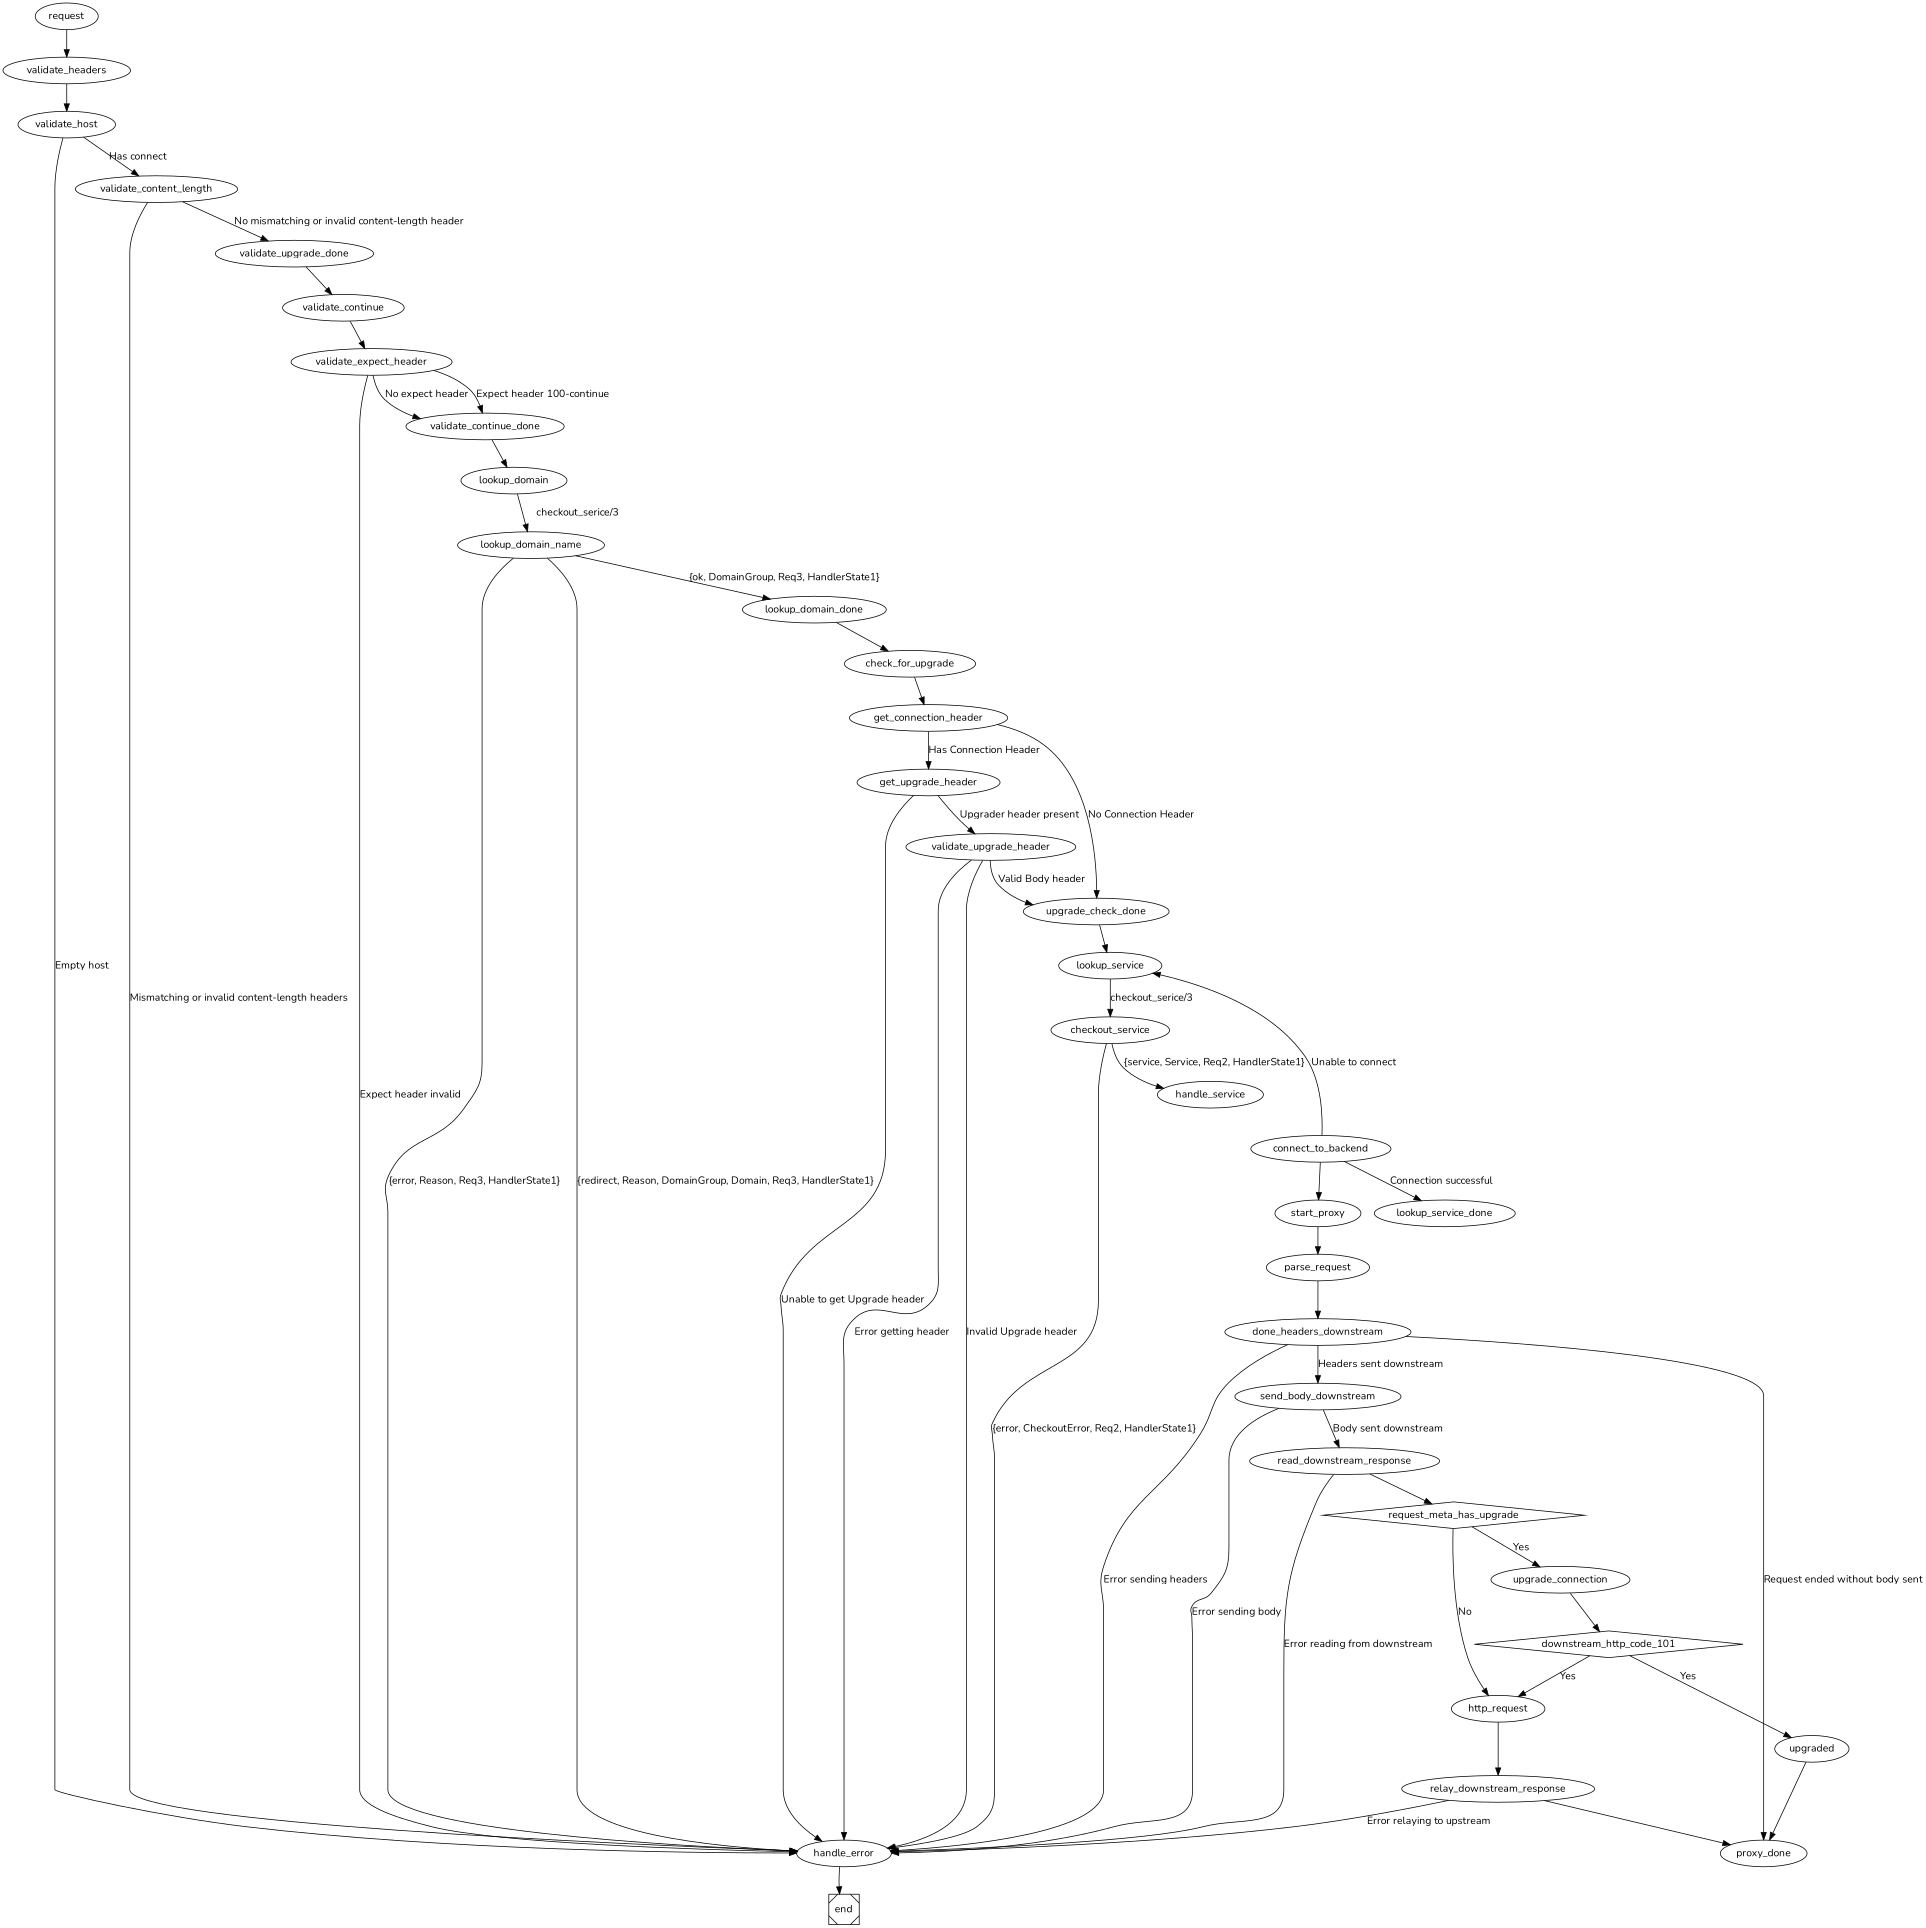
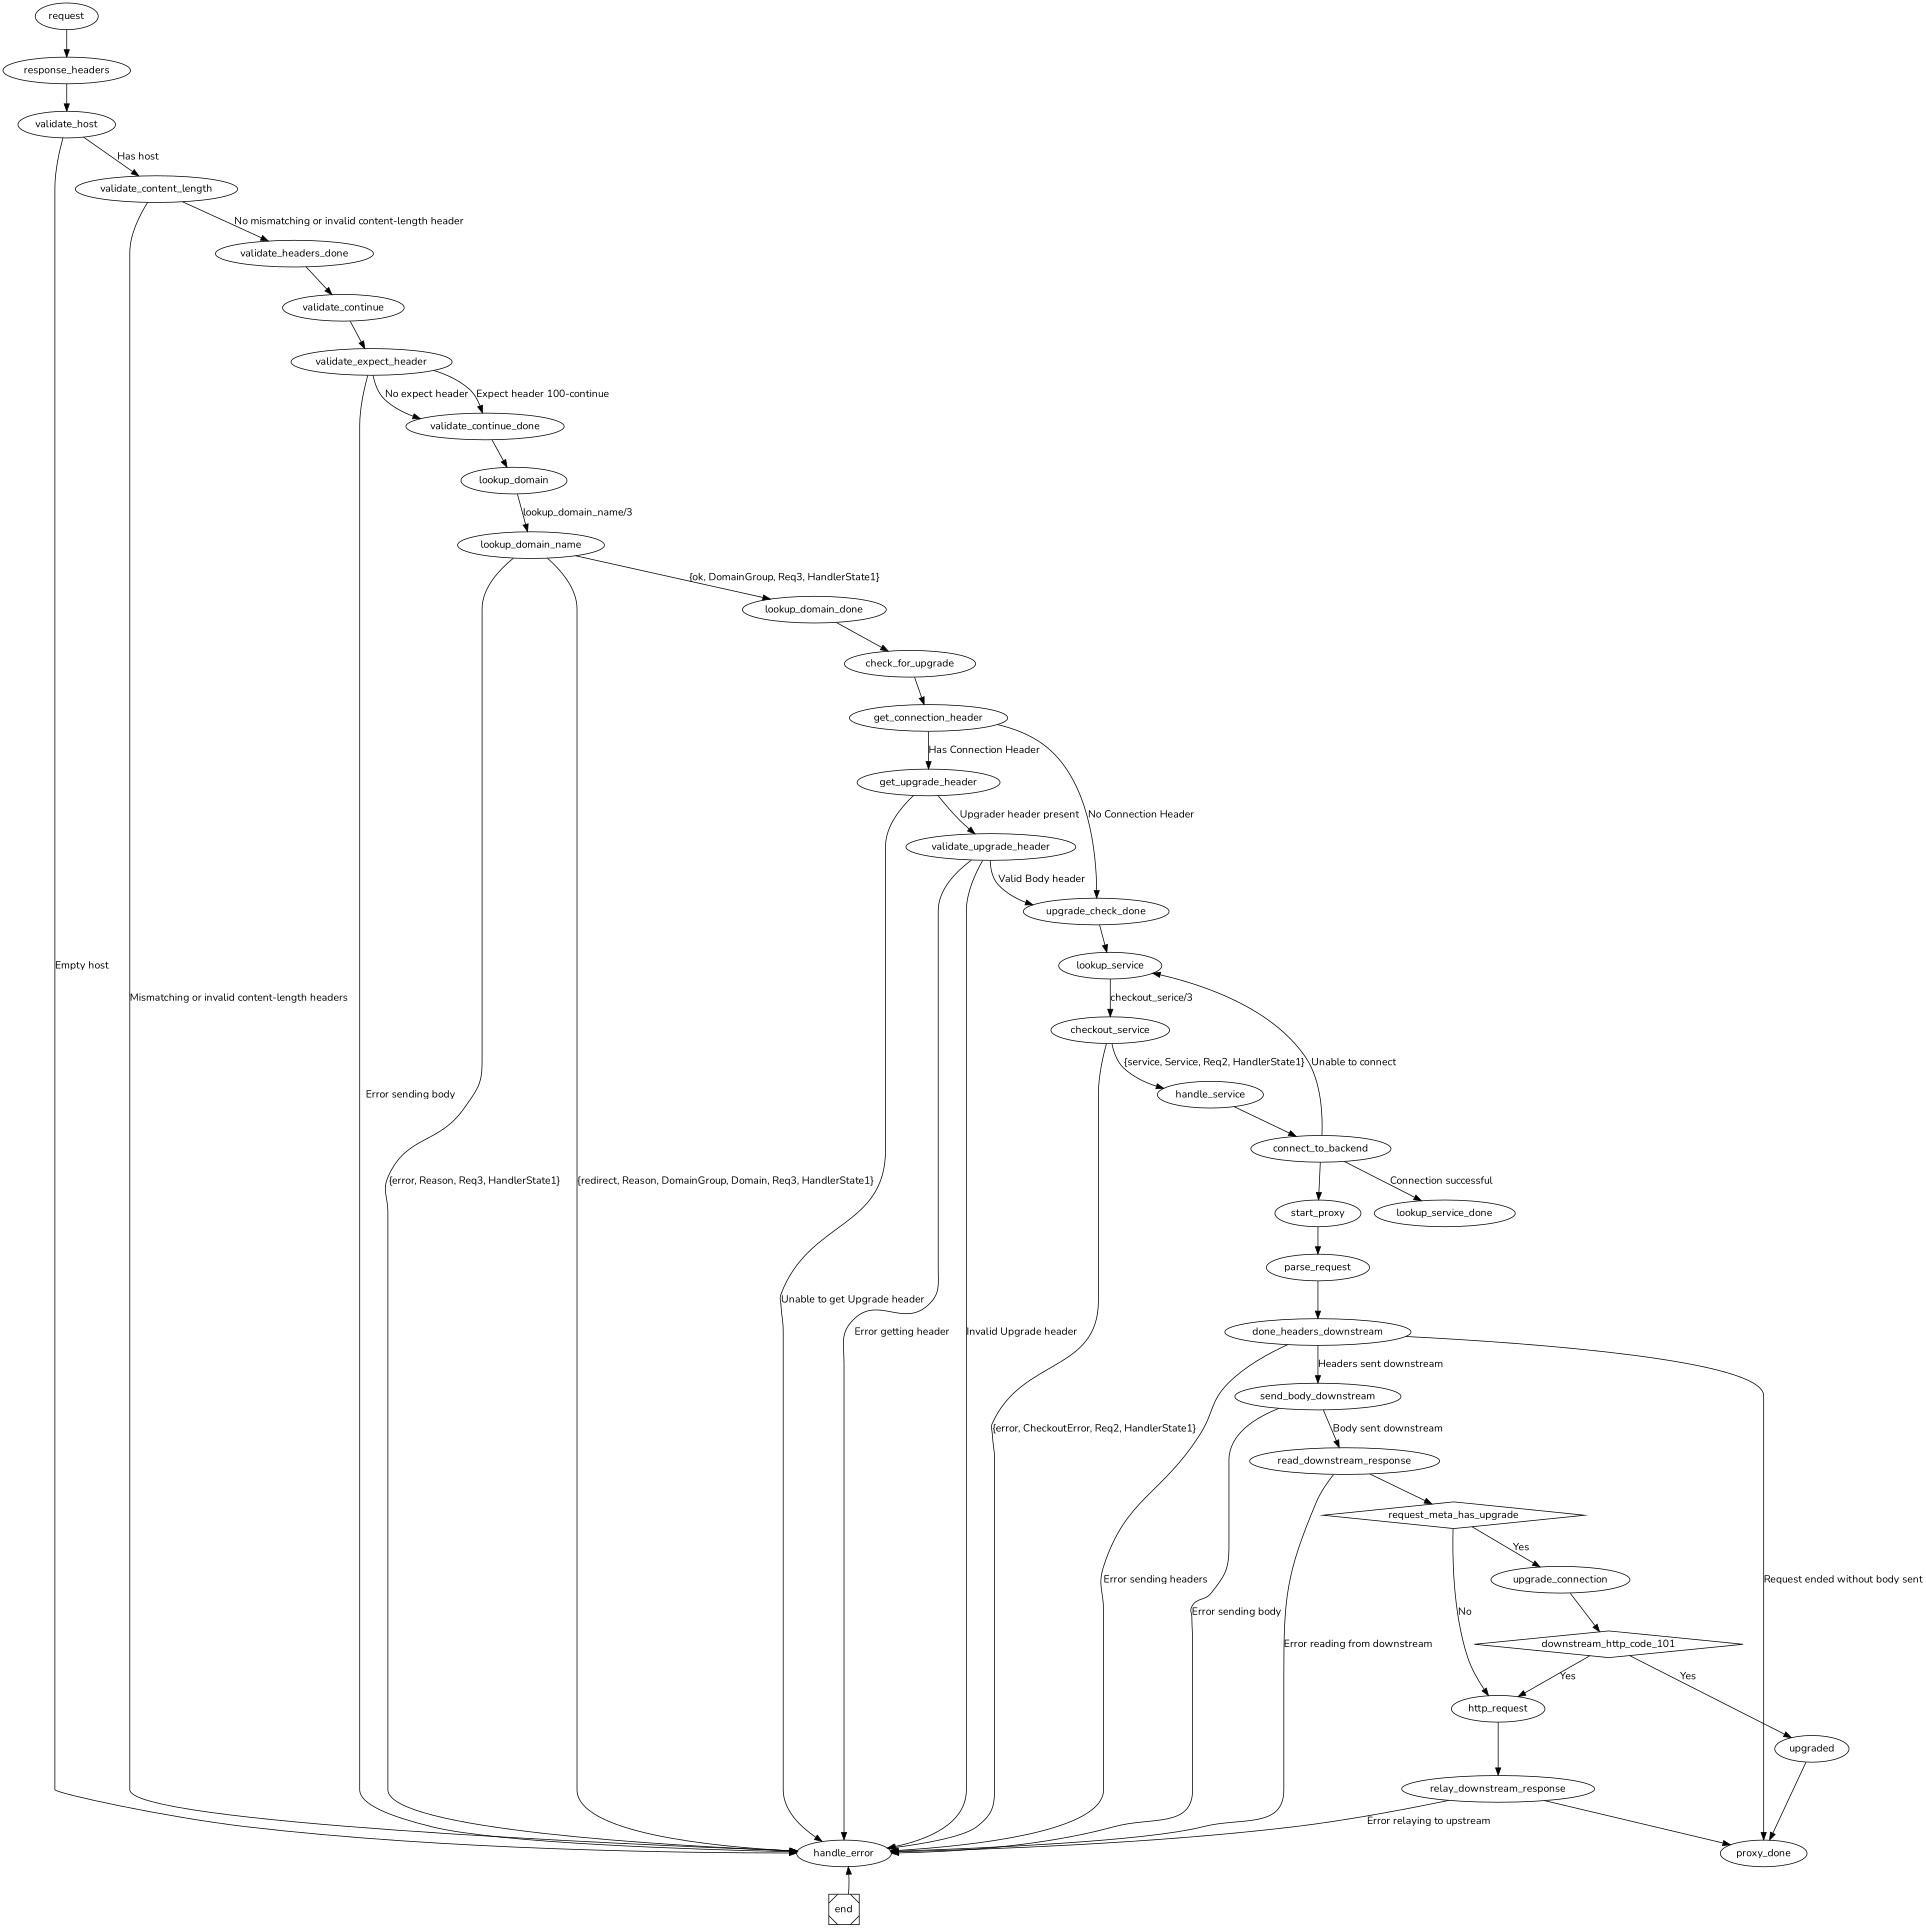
node "validate_headers": label "validate_headers" -> "response_headers"
edge "validate_host" -> "validate_content_length": label "Has connect" -> "Has host"
node "validate_upgrade_done": label "validate_upgrade_done" -> "validate_headers_done"
edge "lookup_domain" -> "lookup_domain_name": label "checkout_serice/3" -> "lookup_domain_name/3"
edge "validate_expect_header" -> "handle_error": label "Expect header invalid" -> "Error sending body"
edge "handle_service" -> "connect_to_backend": added
edge "handle_error" -> "end": reversed
